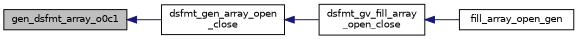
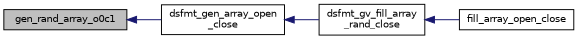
node "gen_dsfmt_array_o0c1": label "gen_dsfmt_array_o0c1" -> "gen_rand_array_o0c1"
node "dsfmt_gv_fill_array _open_close": label "dsfmt_gv_fill_array _open_close" -> "dsfmt_gv_fill_array _rand_close"
node "fill_array_open_gen": label "fill_array_open_gen" -> "fill_array_open_close"
